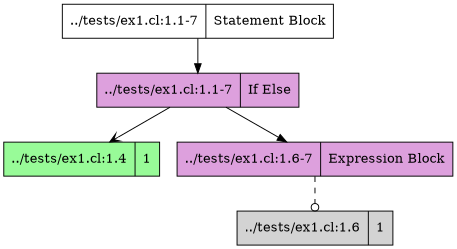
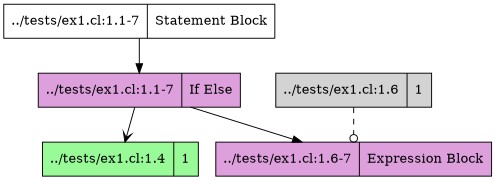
edge "../tests/ex1.cl:1.6-7" -> "../tests/ex1.cl:1.6": reversed
